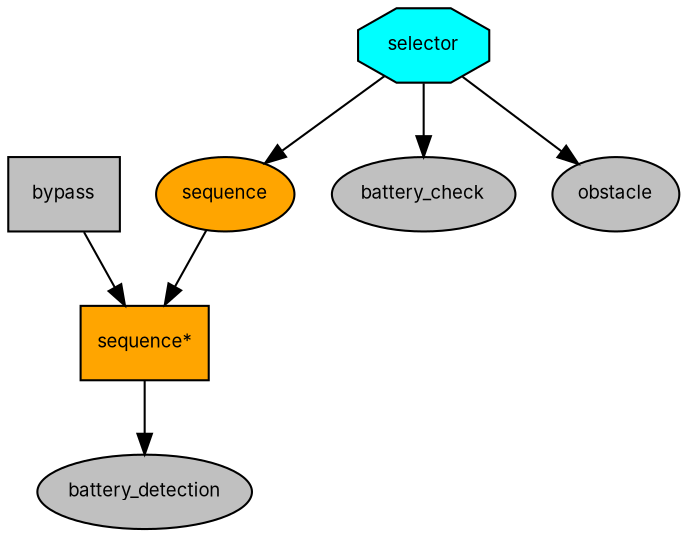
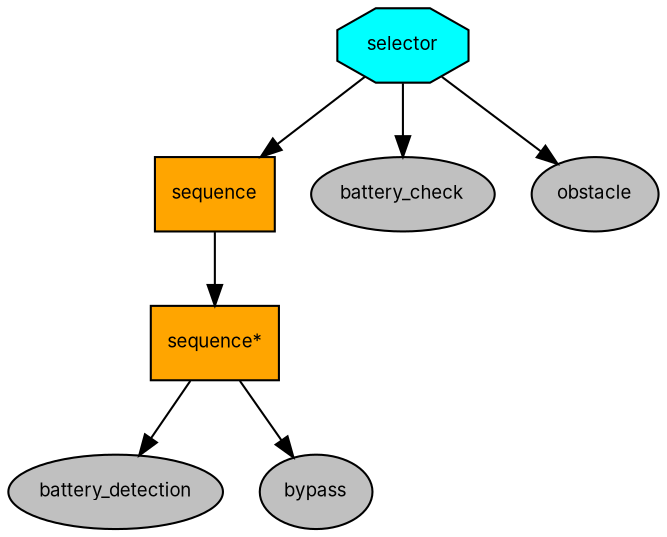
node "bypass": shape box -> ellipse
node "sequence": shape ellipse -> box
edge "bypass" -> "sequence*": reversed
